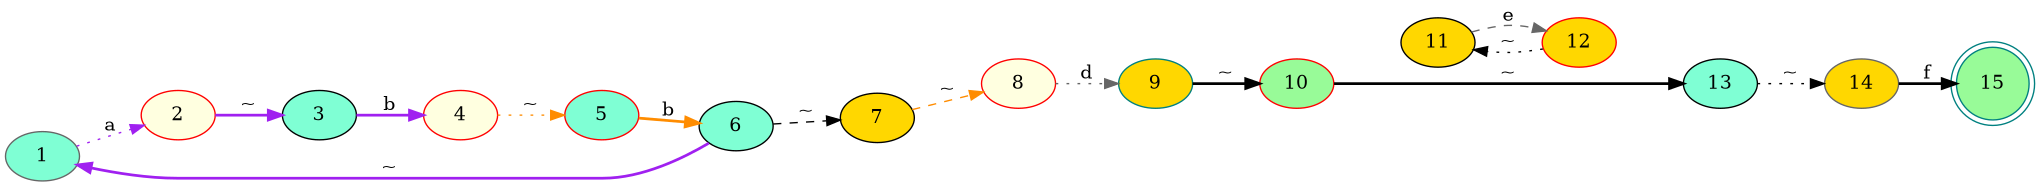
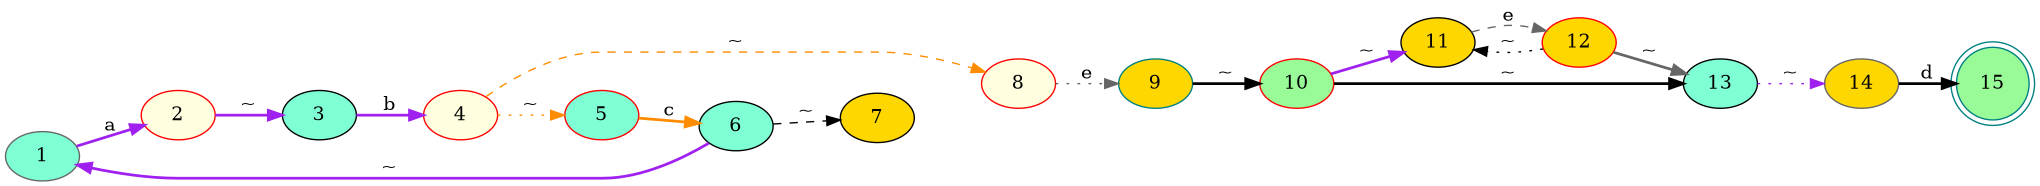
edge "12" -> "13": added, label "~"
edge "10" -> "11": added, label "~"
edge "8" -> "9": label "d" -> "e"
edge "14" -> "15": label "f" -> "d"
edge "13" -> "14": color black -> purple
edge "7" -> "8": now "4" -> "8"
edge "5" -> "6": label "b" -> "c"
edge "1" -> "2": style dotted -> bold
